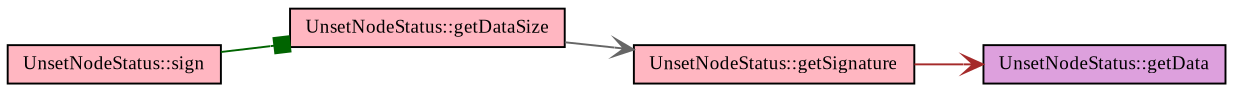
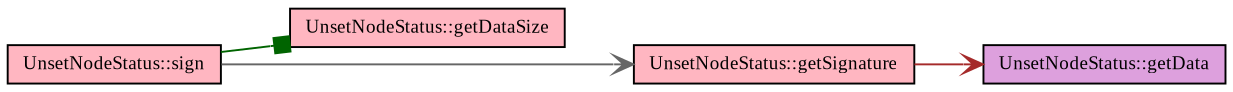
edge "UnsetNodeStatus::getDataSize" -> "UnsetNodeStatus::getSignature": now "UnsetNodeStatus::sign" -> "UnsetNodeStatus::getSignature"
